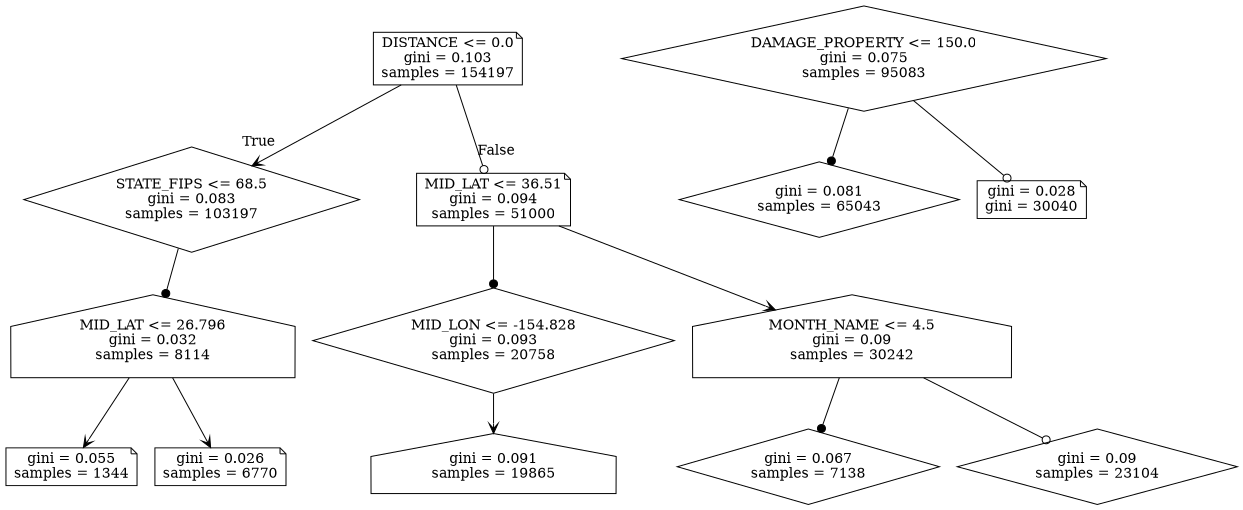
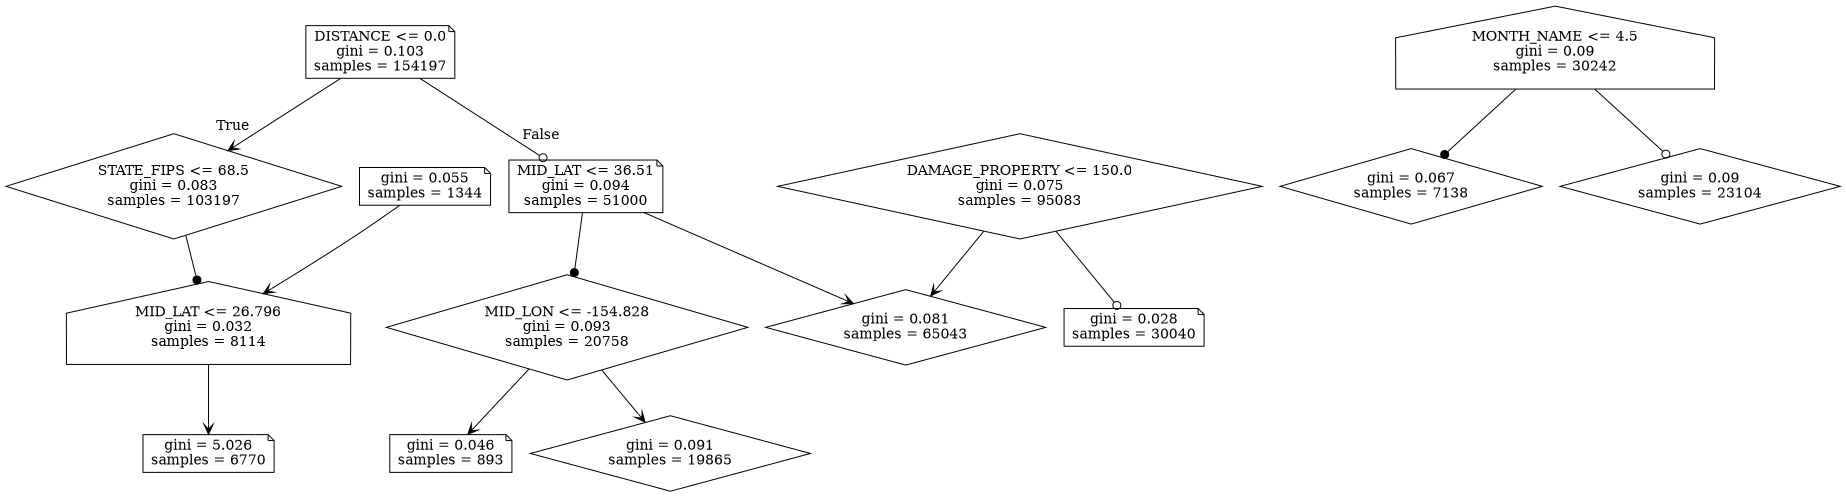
edge "DAMAGE_PROPERTY <= 150.0 gini = 0.075 samples = 95083" -> "gini = 0.081 samples = 65043": arrowhead dot -> vee
node "gini = 0.028 gini = 30040": label "gini = 0.028 gini = 30040" -> "gini = 0.028 samples = 30040"
edge "MID_LAT <= 36.51 gini = 0.094 samples = 51000" -> "MONTH_NAME <= 4.5 gini = 0.09 samples = 30242": now "MID_LAT <= 36.51 gini = 0.094 samples = 51000" -> "gini = 0.081 samples = 65043"
edge "MID_LAT <= 26.796 gini = 0.032 samples = 8114" -> "gini = 0.055 samples = 1344": reversed
node "gini = 0.046 samples = 893": added
node "gini = 0.026 samples = 6770": label "gini = 0.026 samples = 6770" -> "gini = 5.026 samples = 6770"
node "gini = 0.091 samples = 19865": shape house -> diamond
